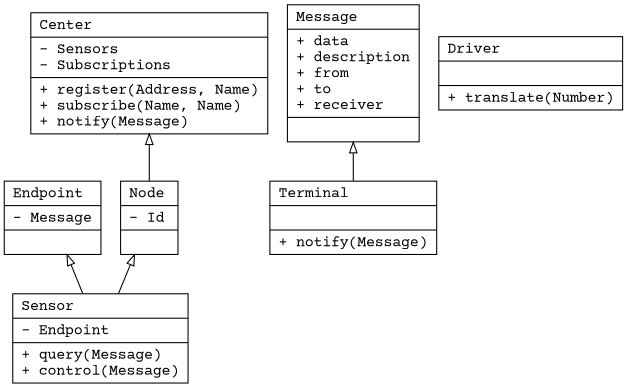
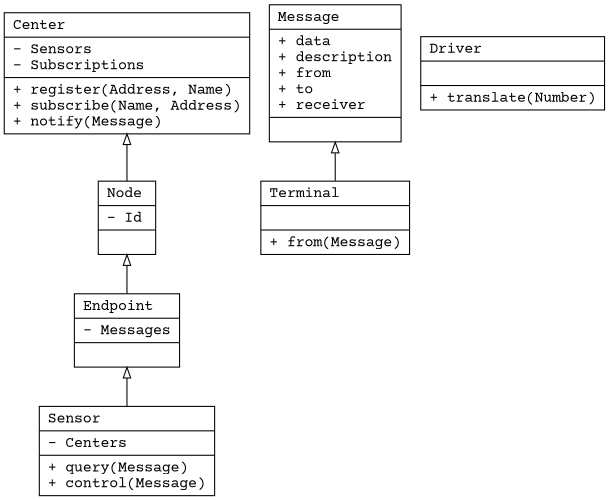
node "Center": text "+ subscribe(Name, Name)" -> "+ subscribe(Name, Address)"
node "Endpoint": text "- Message" -> "- Messages"
node "Terminal": text "+ notify(Message)" -> "+ from(Message)"
edge "Sensor" -> "Node": now "Endpoint" -> "Node"
node "Sensor": text "- Endpoint" -> "- Centers"
